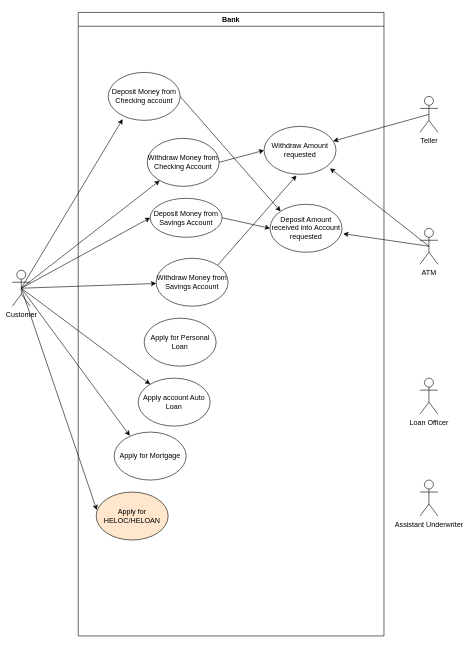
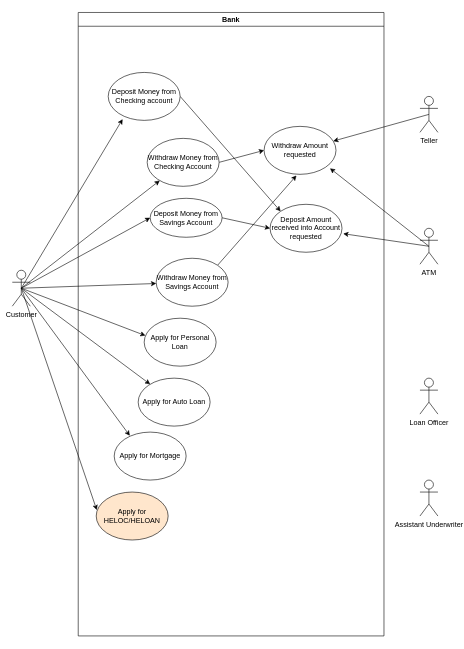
edge "Customer" -> "Apply for Personal Loan": added
node "Apply account Auto Loan": label "Apply account Auto Loan" -> "Apply for Auto Loan"
